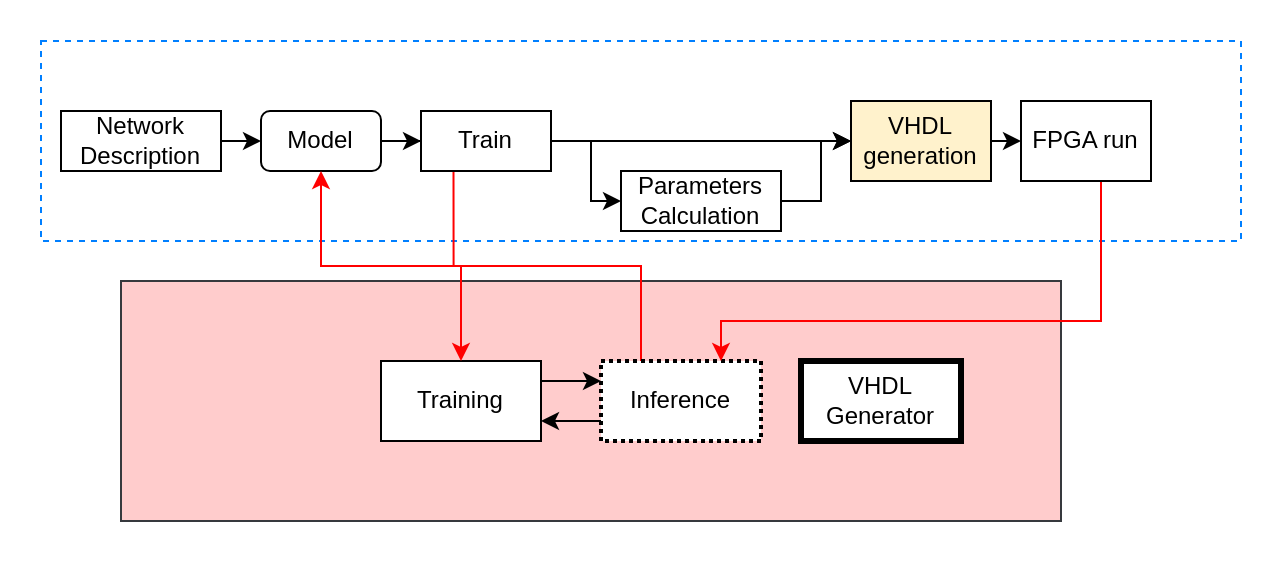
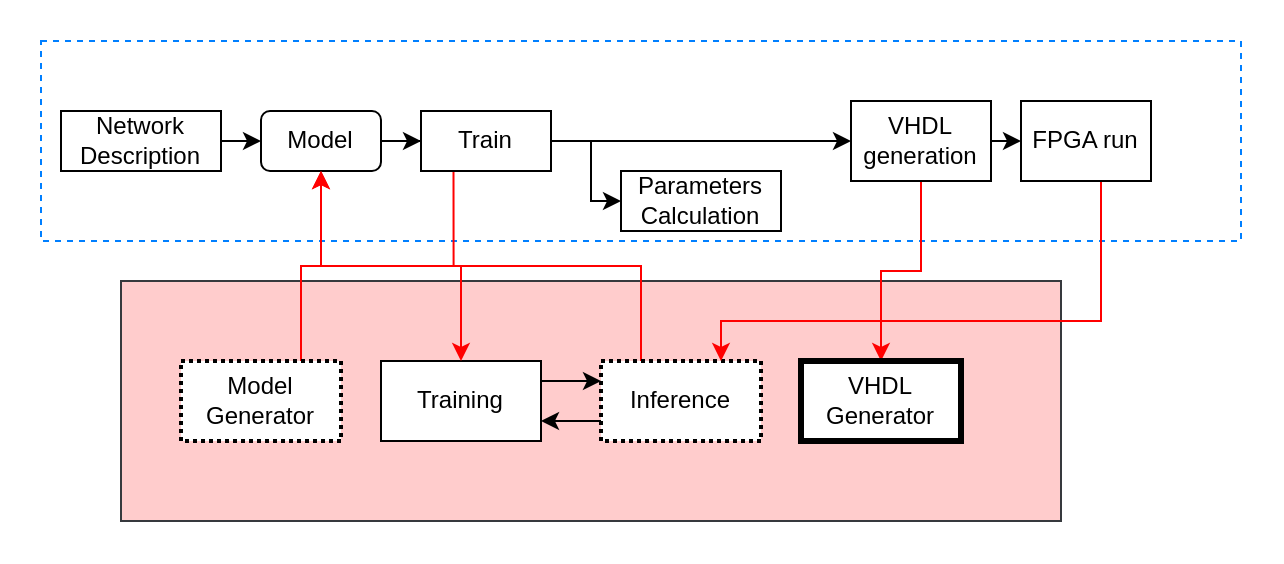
node "VHDL generation": fillcolor #fff2cc -> #ffffff
edge "Parameters Calculation" -> "VHDL generation": removed
edge "VHDL generation" -> "VHDL Generator": added
edge "Model Generator" -> "Model": added
node "Model Generator": added
